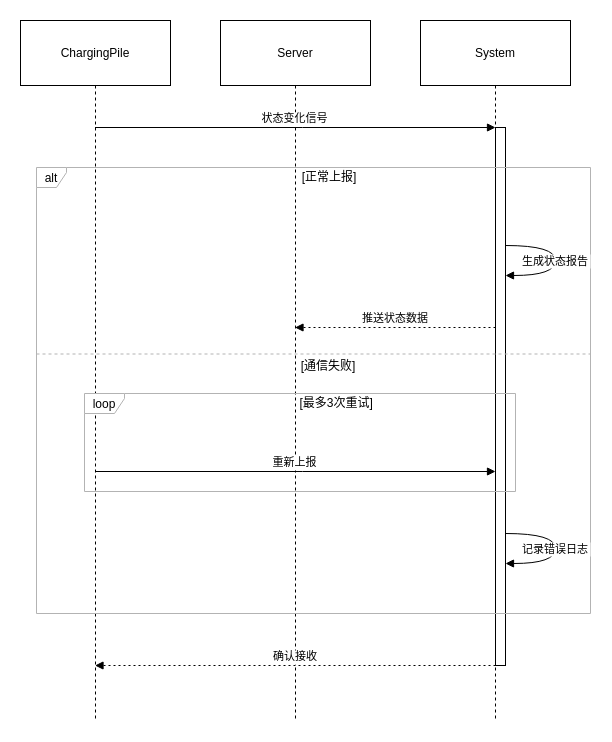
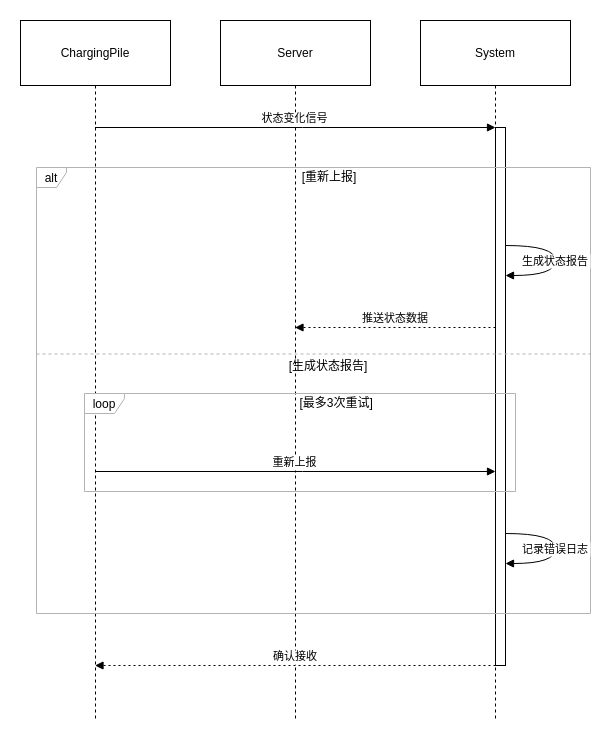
node "[正常上报]": label "[正常上报]" -> "[重新上报]"
node "[通信失败]": label "[通信失败]" -> "[生成状态报告]"
